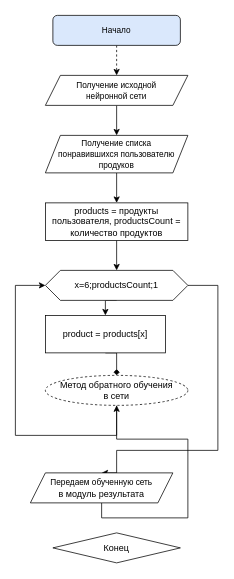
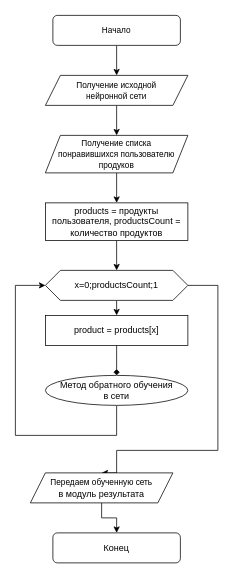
node "Начало": fillcolor #dae8fc -> #ffffff
edge "Начало" -> "Получение исходной нейронной сети": style dashed -> solid
node "x=6;productsCount;1": label "x=6;productsCount;1" -> "x=0;productsCount;1"
node "product = products[x]": size 120x38 -> 143x30
node "Метод обратного обучения в сети": style dashed -> solid
edge "Передаем обученную сеть в модуль результата" -> "Метод обратного обучения в сети": now "Передаем обученную сеть в модуль результата" -> "Конец"
node "Конец": shape diamond -> rounded rectangle
